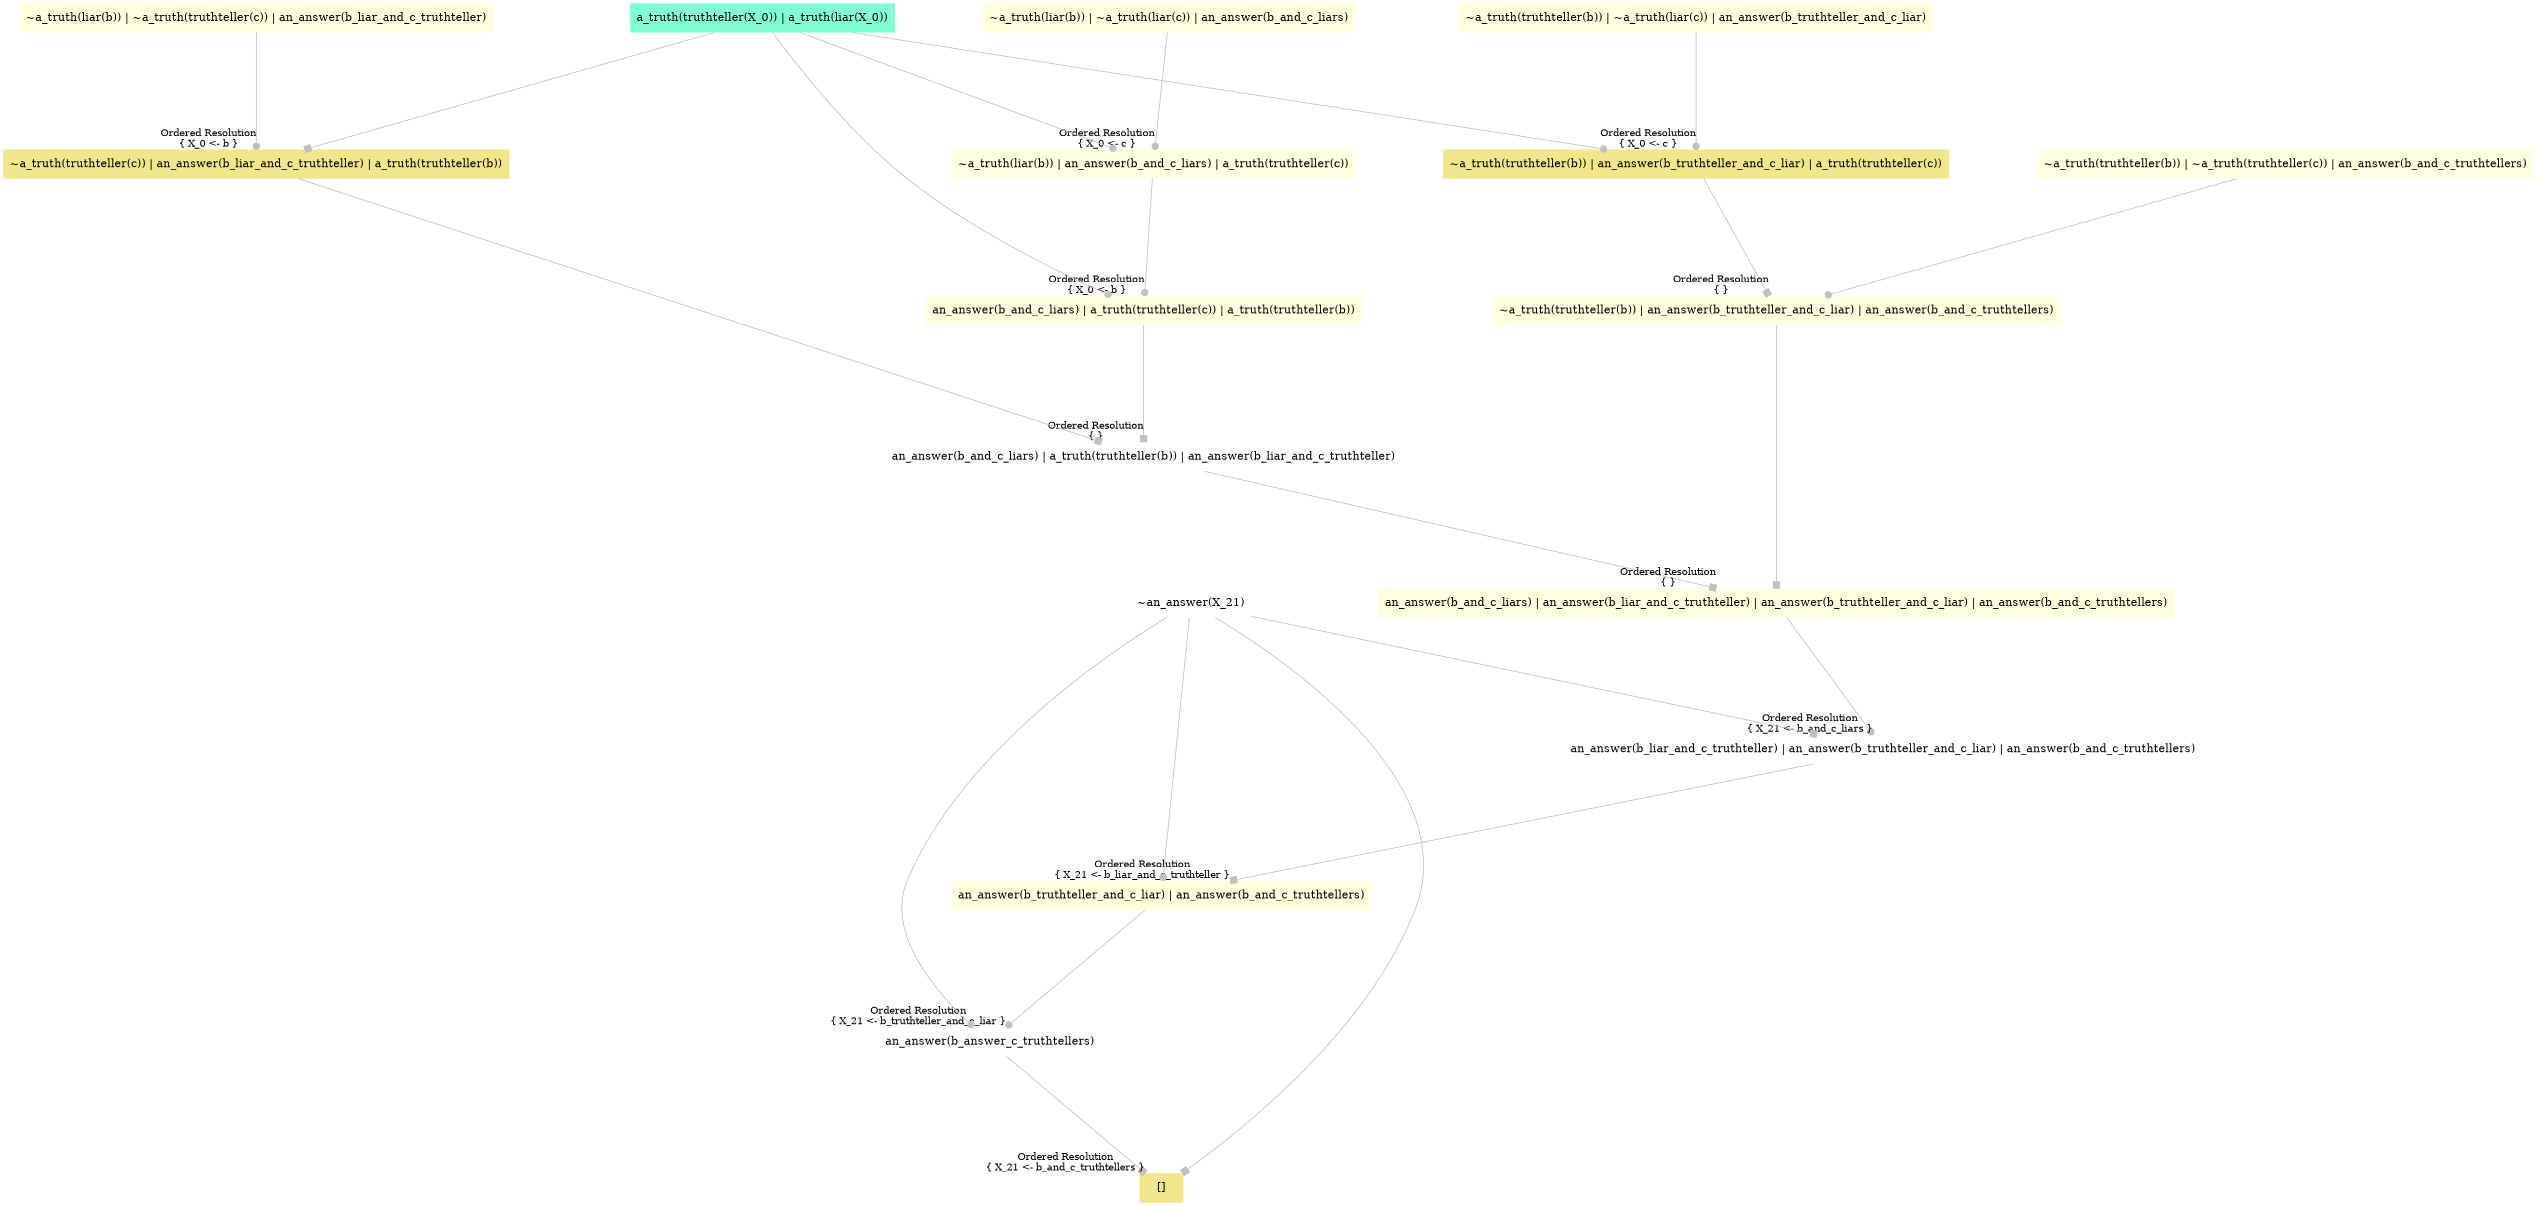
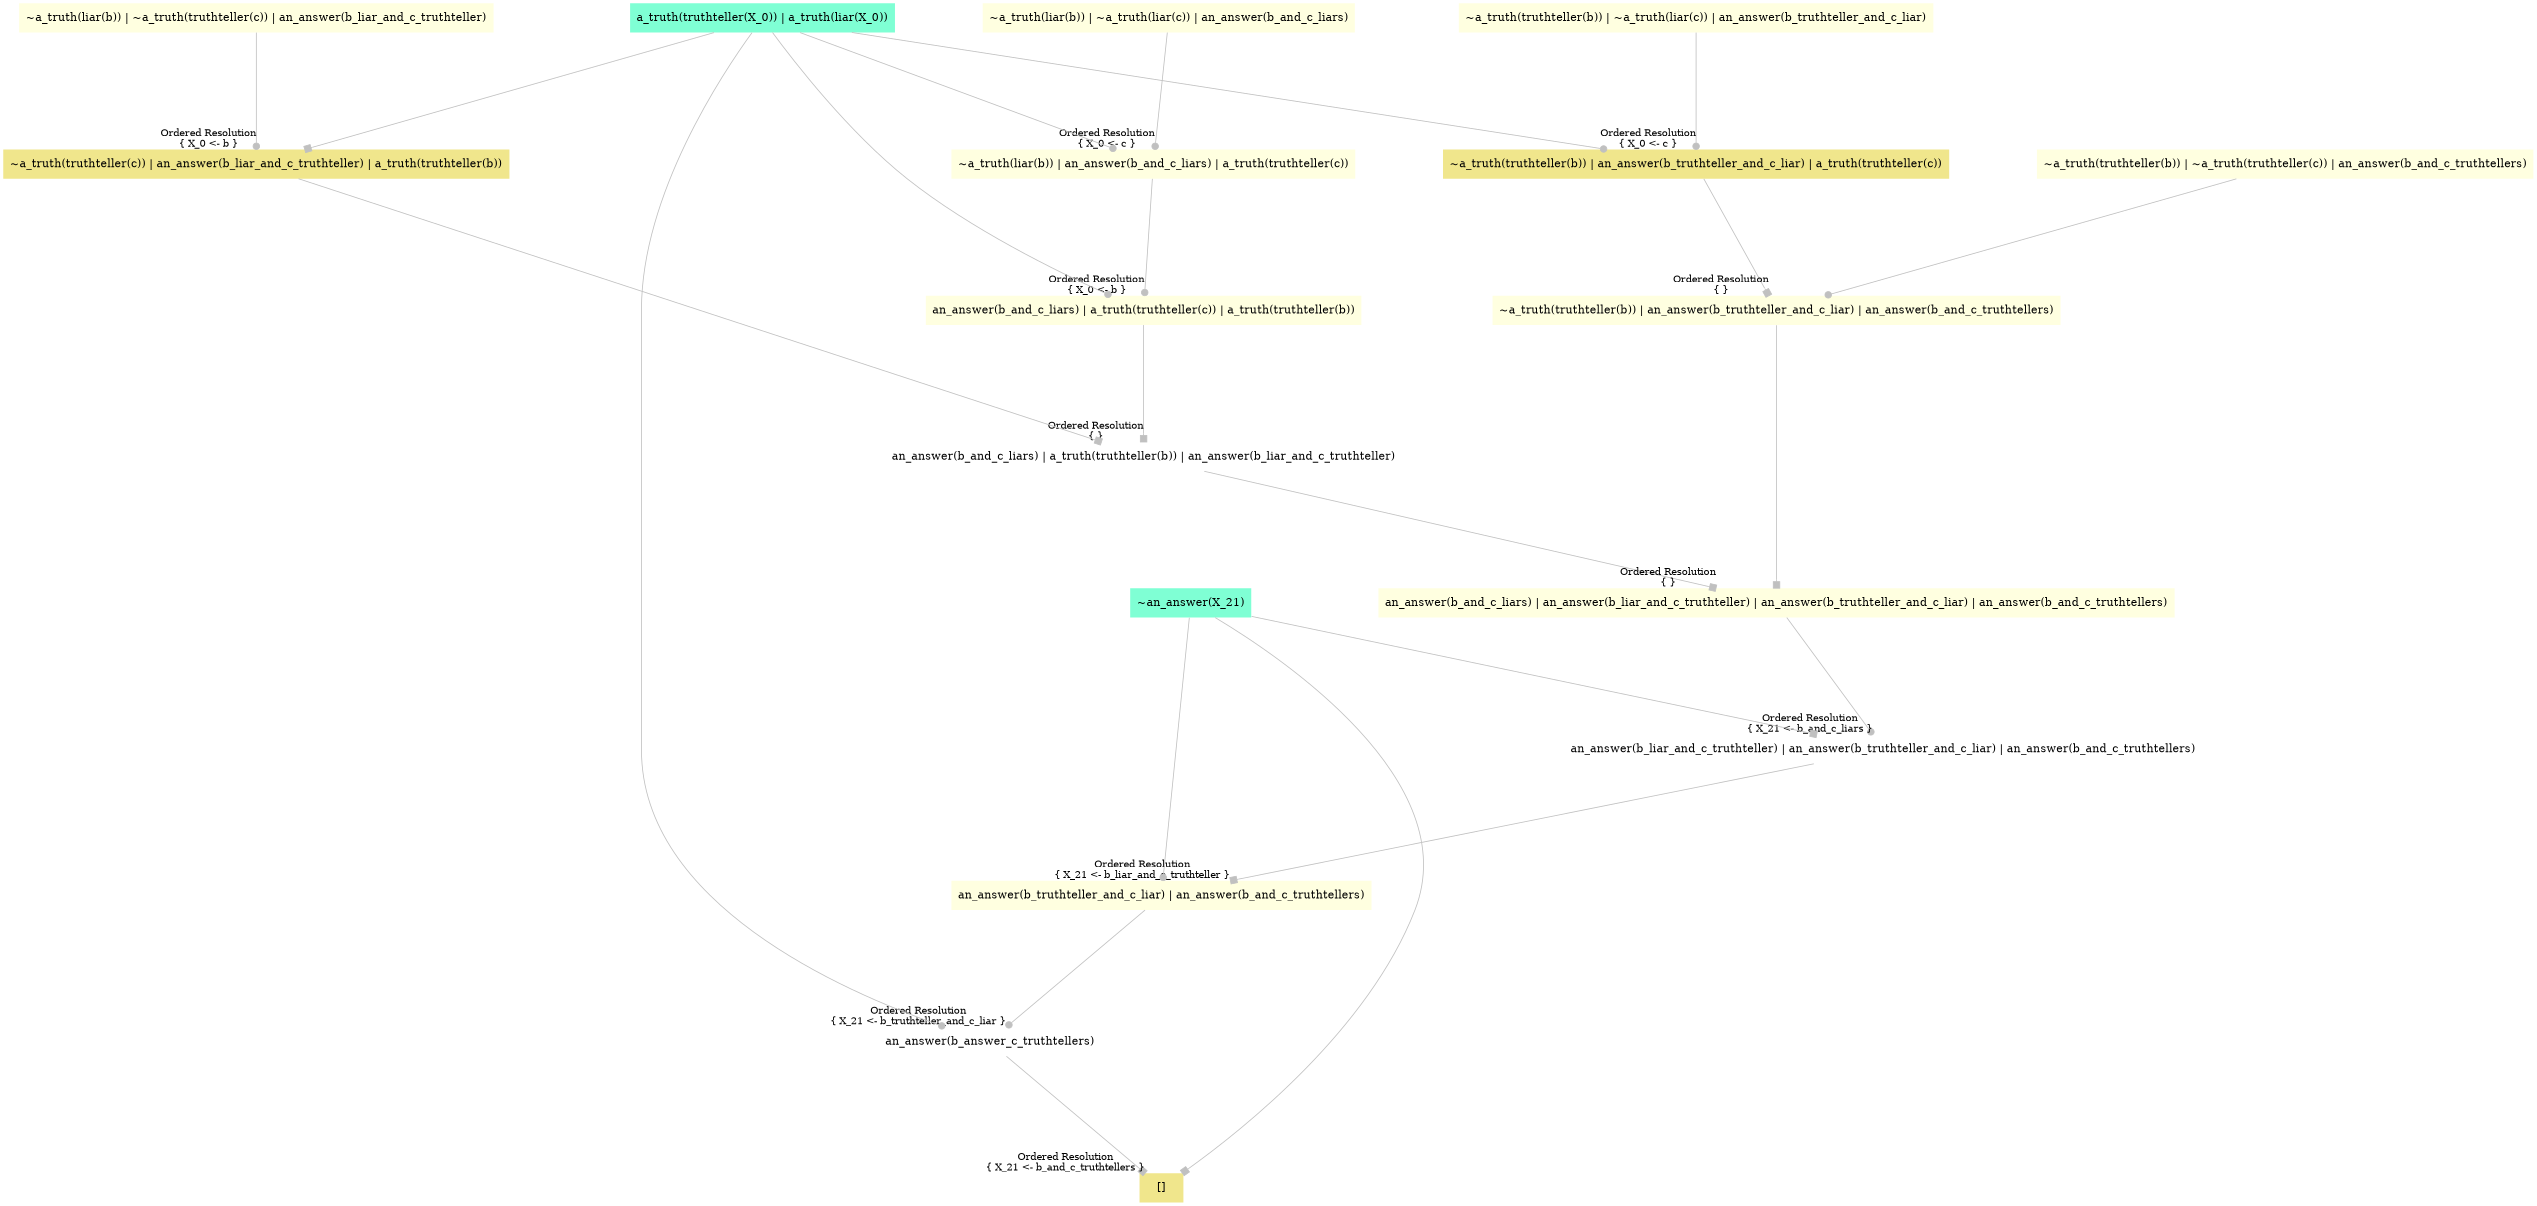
node "~an_answer(X_21)": fillcolor white -> aquamarine
edge "~an_answer(X_21)" -> "an_answer(b_answer_c_truthtellers)": now "a_truth(truthteller(X_0)) | a_truth(liar(X_0))" -> "an_answer(b_answer_c_truthtellers)"
